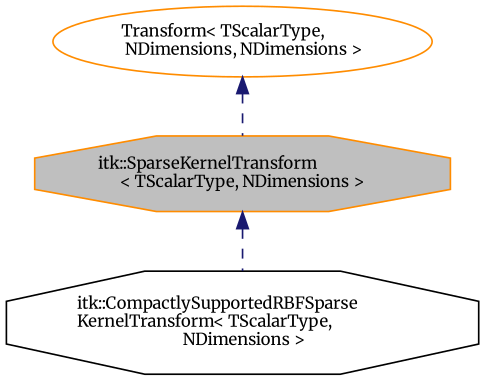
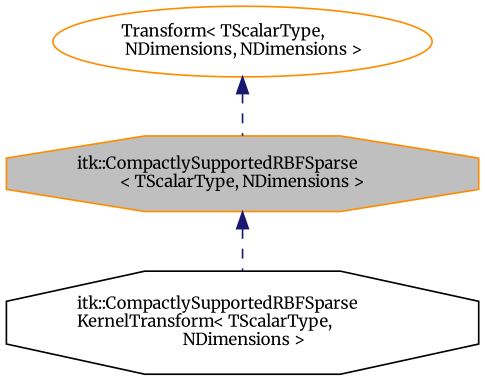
node "itk::SparseKernelTransform < TScalarType, NDimensions >": label "itk::SparseKernelTransform < TScalarType, NDimensions >" -> "itk::CompactlySupportedRBFSparse < TScalarType, NDimensions >"
